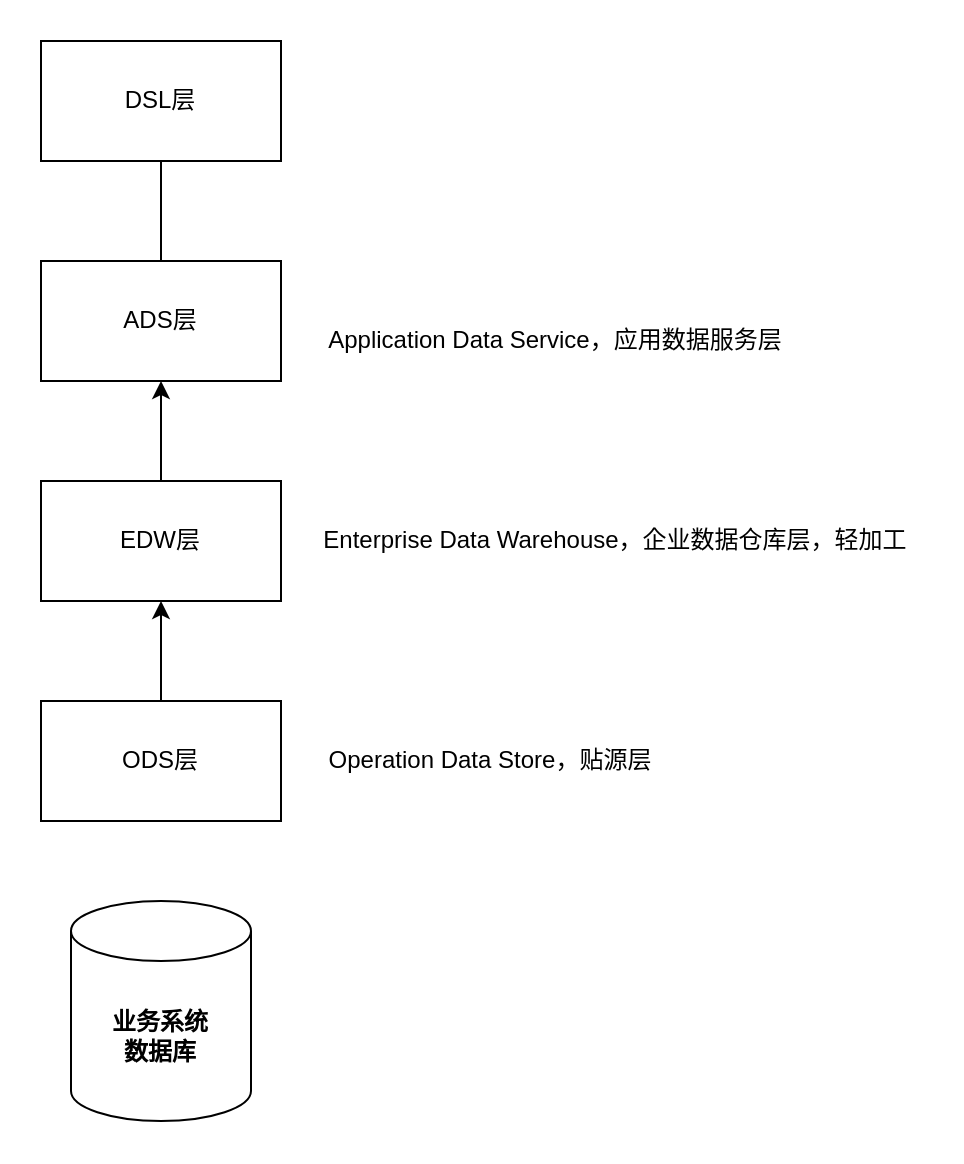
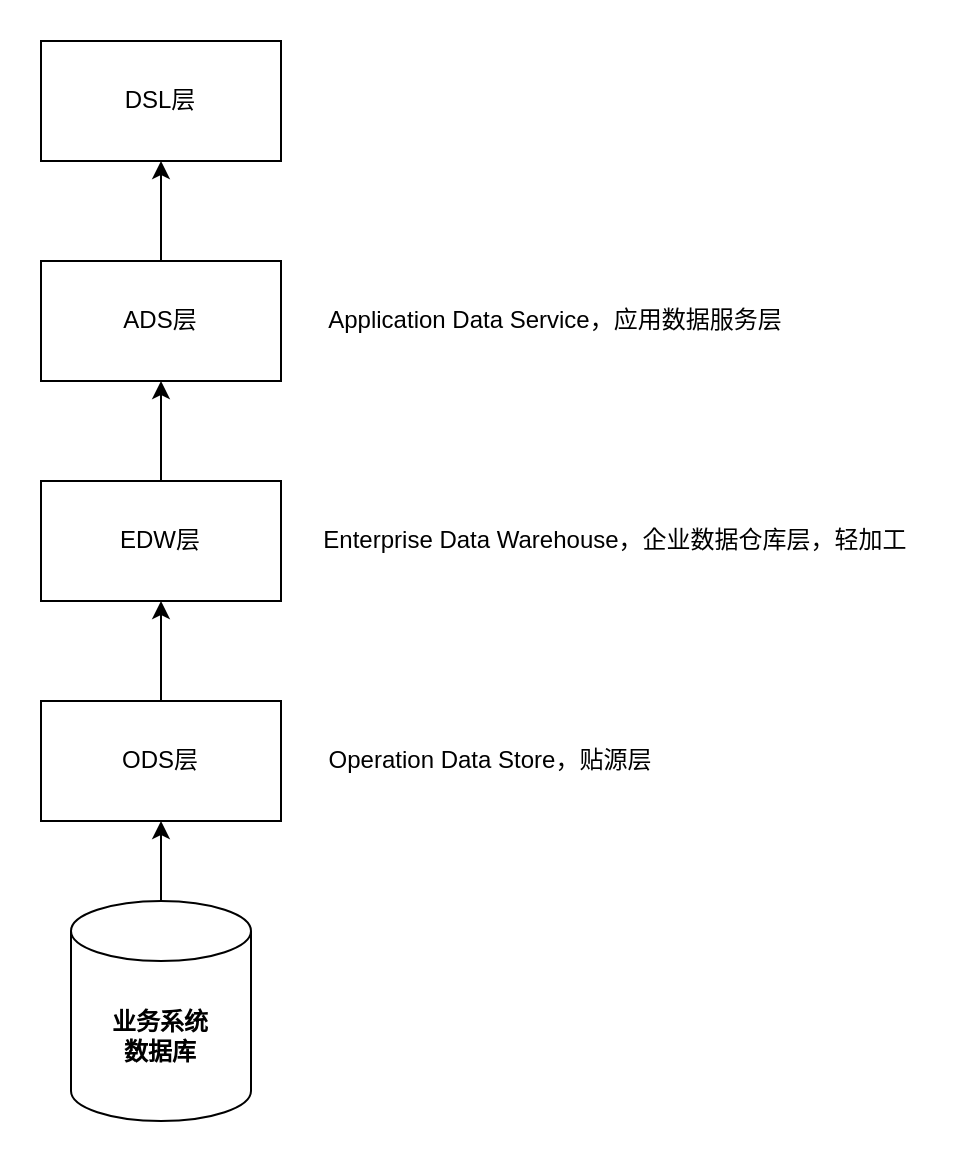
edge "DSL层" -- "ADS层": arrowhead none -> classic
node "Application Data Service，应用数据服务层": moved (556, 341) -> (556, 321)
edge "业务系统 数据库" -> "ODS层": added
